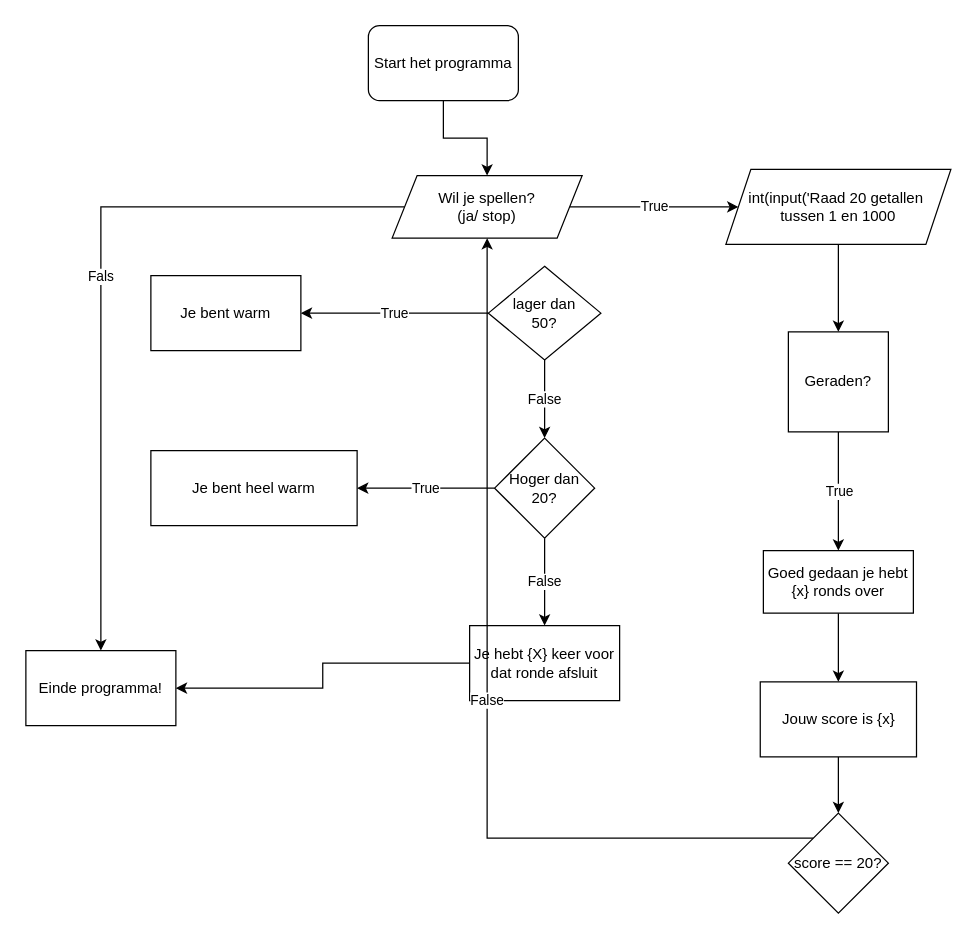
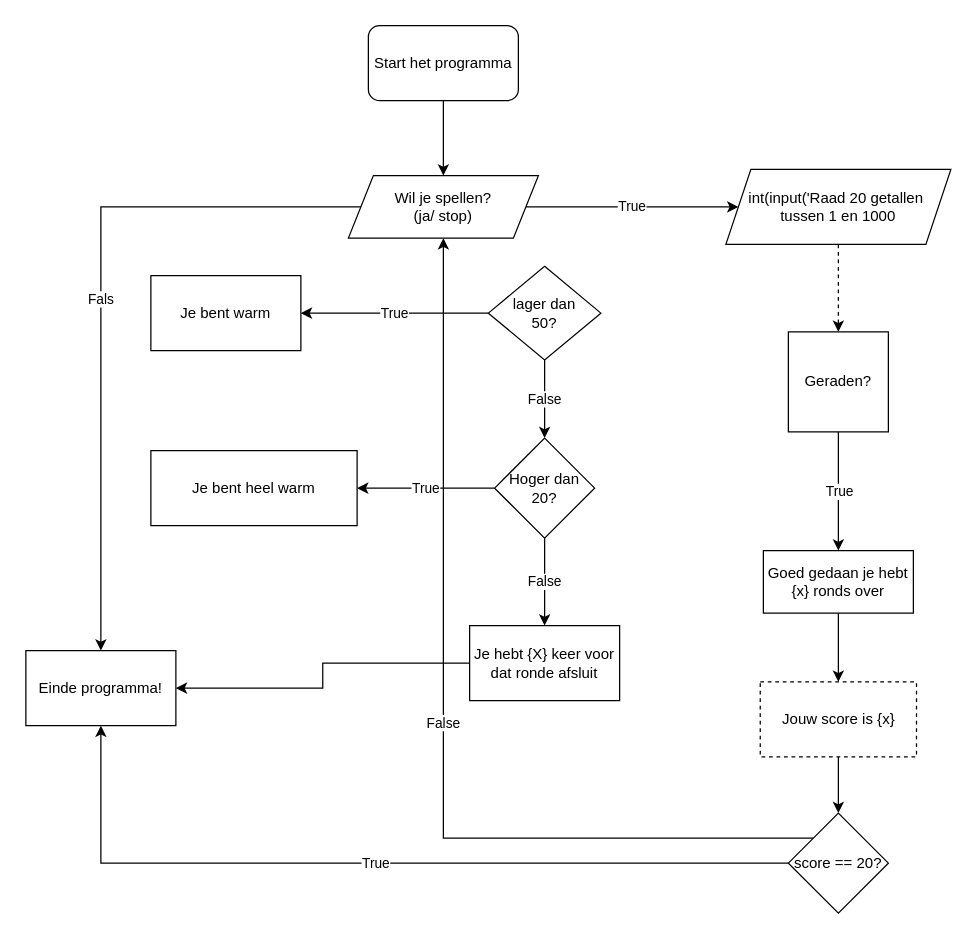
node "Wil je spellen? (ja/ stop)": moved (487, 207) -> (443, 207)
edge "int(input('Raad 20 getallen tussen 1 en 1000" -> "Geraden?": style solid -> dashed
node "Jouw score is {x}": style solid -> dashed
edge "score == 20?" -> "Einde programma!": added, label "True"
